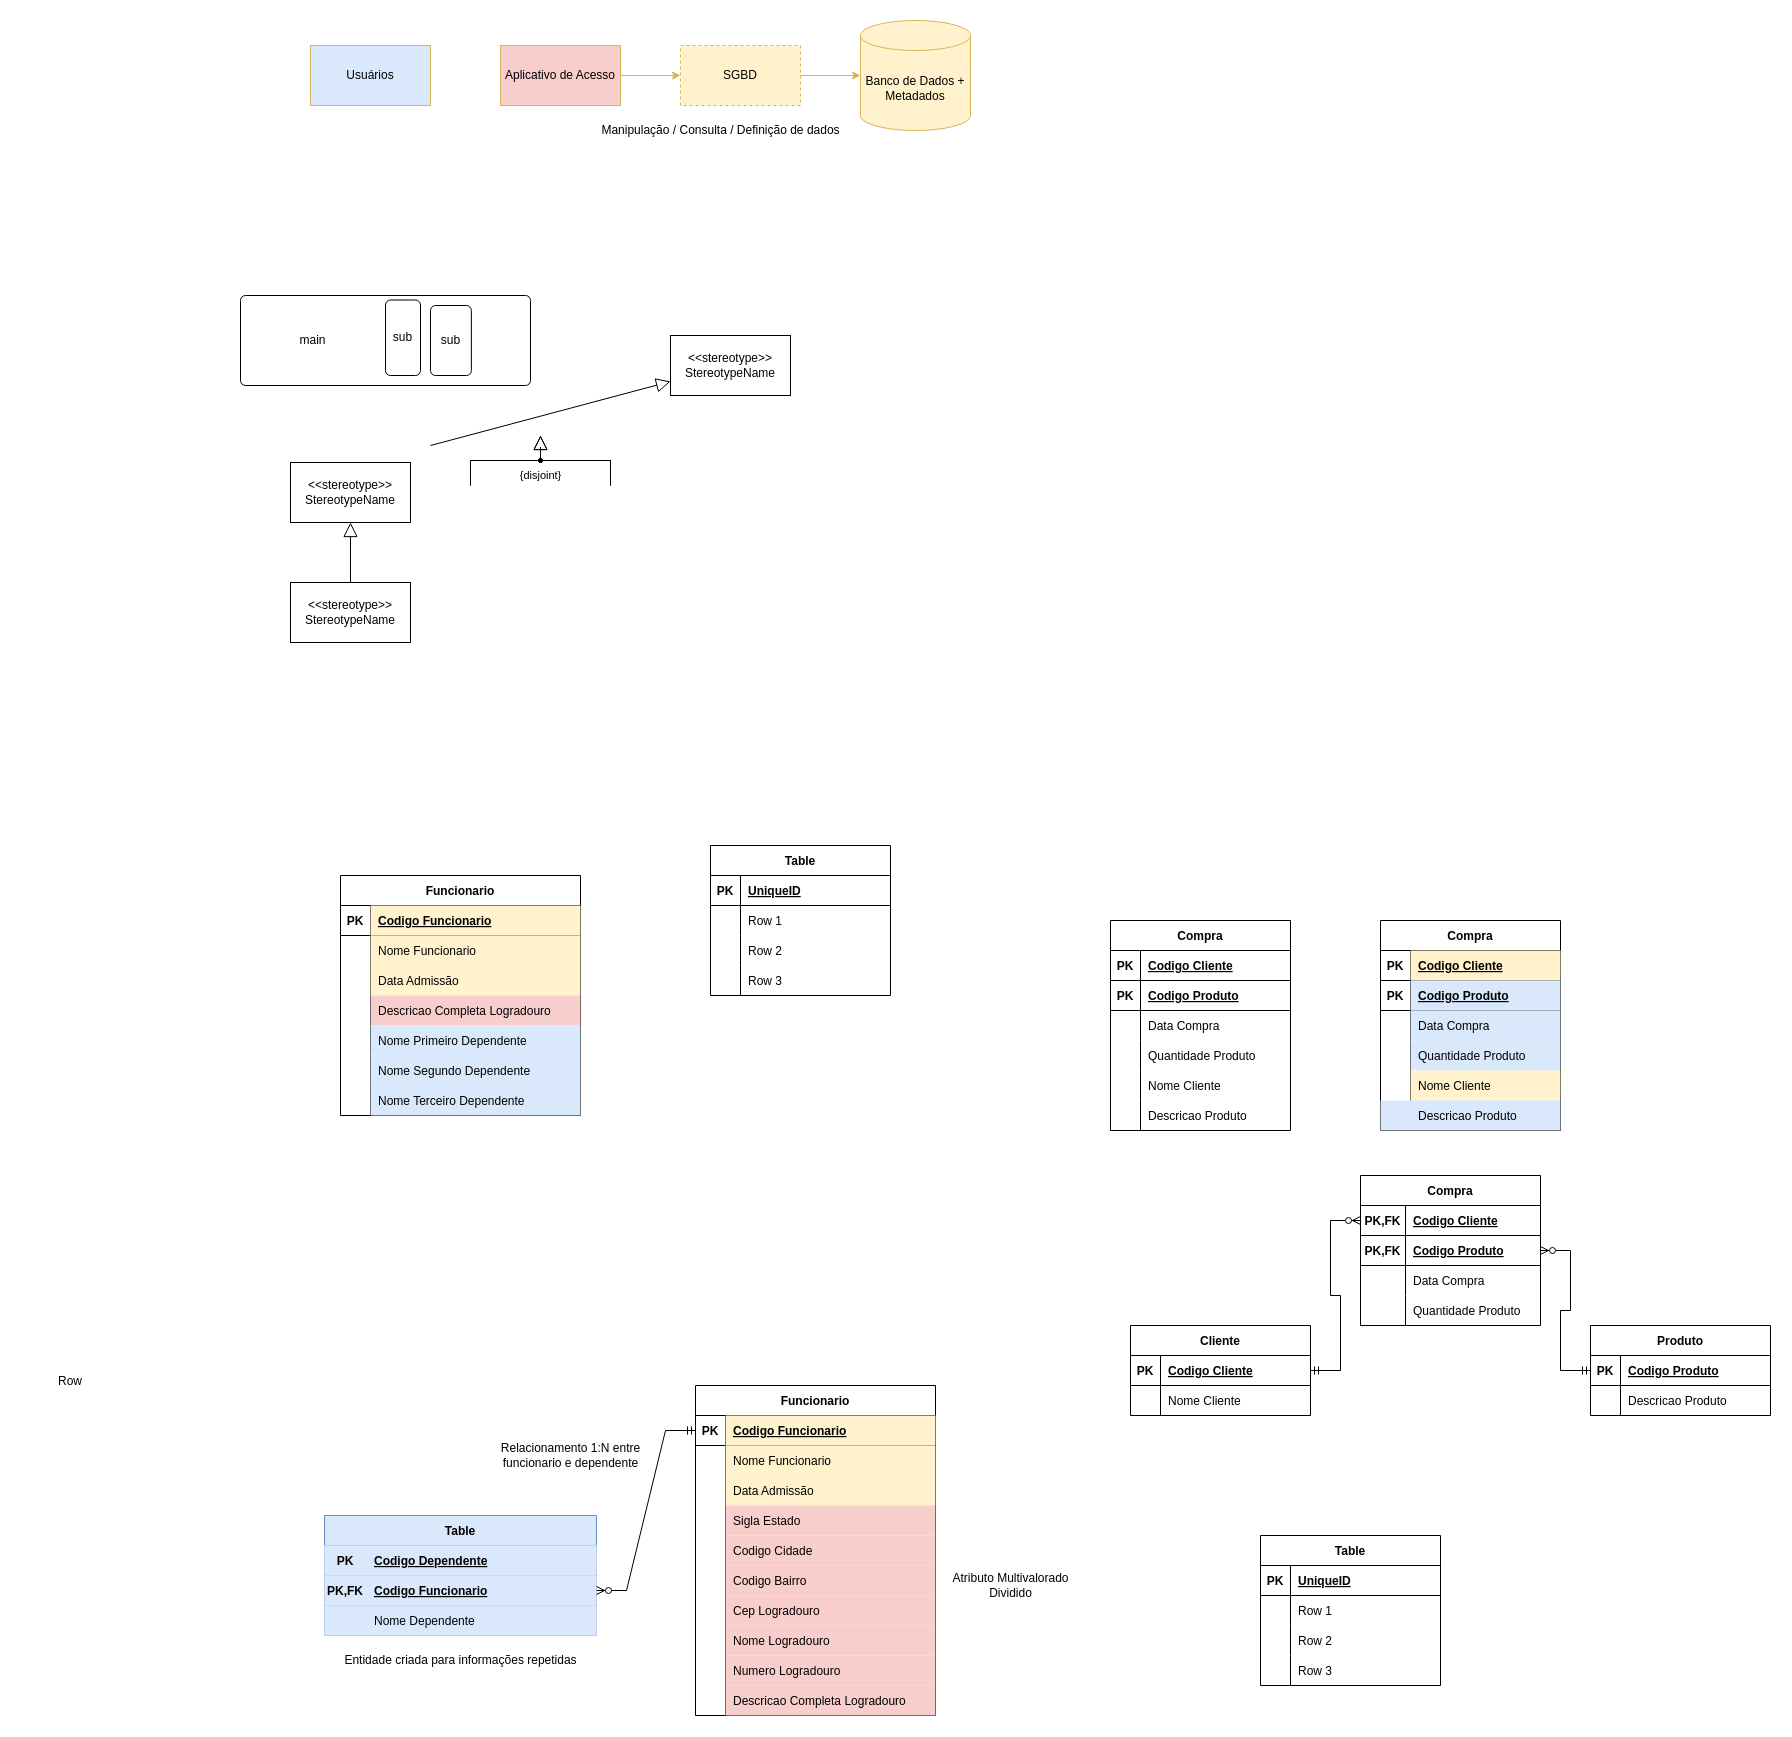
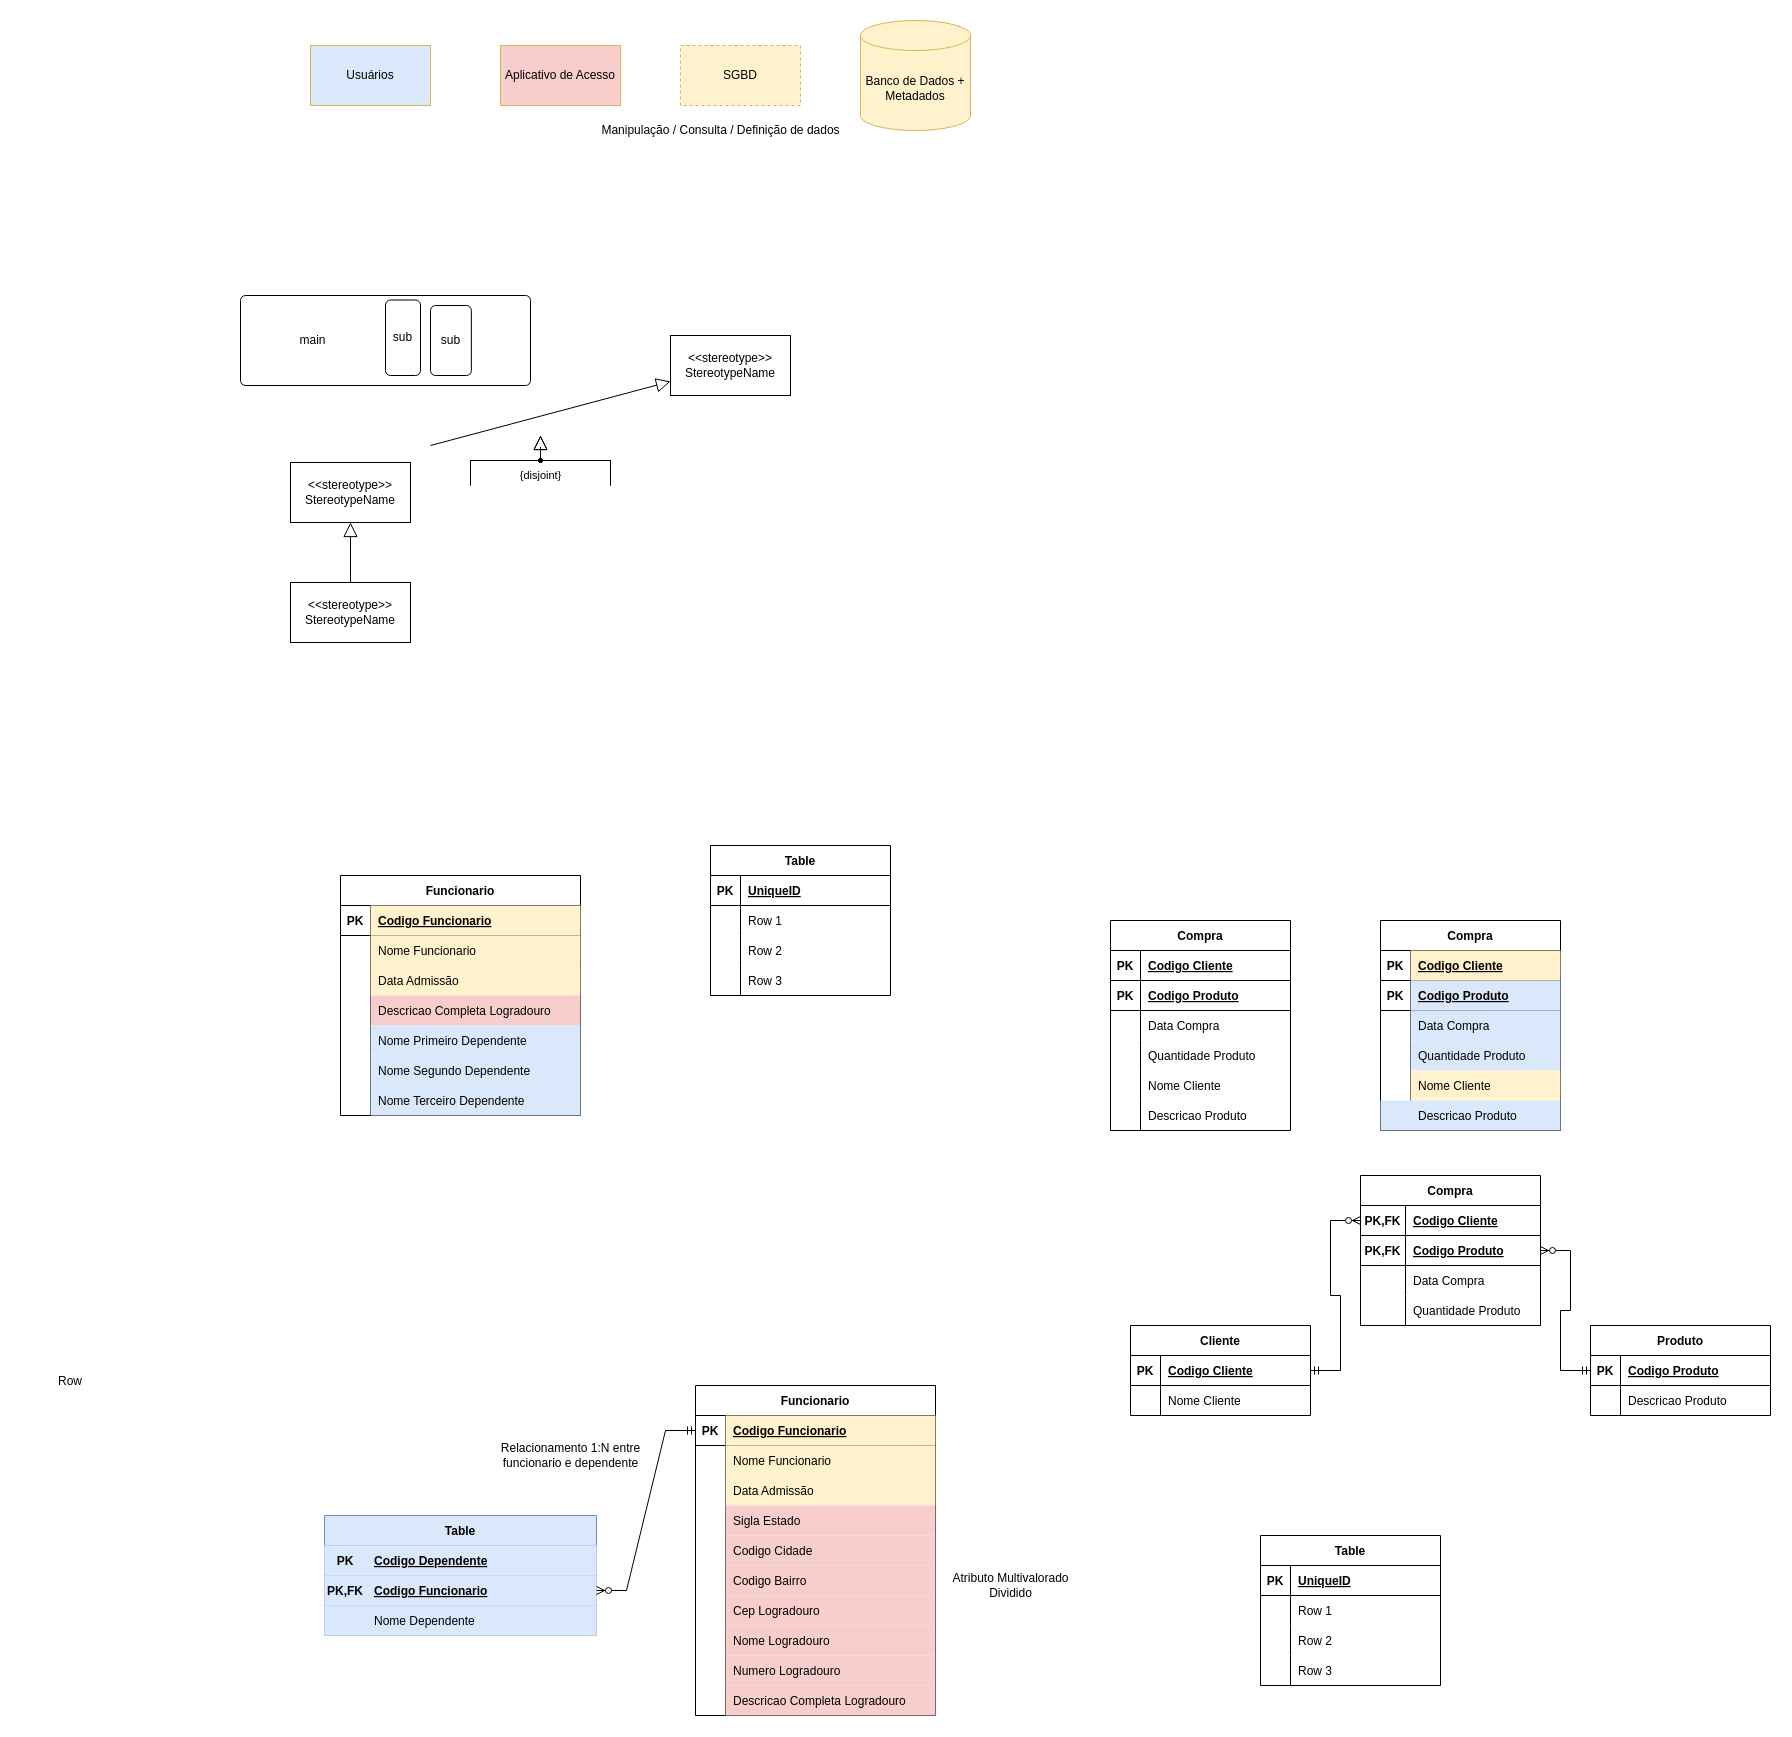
edge "Aplicativo de Acesso" -> "SGBD": removed
edge "SGBD" -> "Banco de Dados + Metadados": removed
node "Entidade criada para informações repetidas": removed
